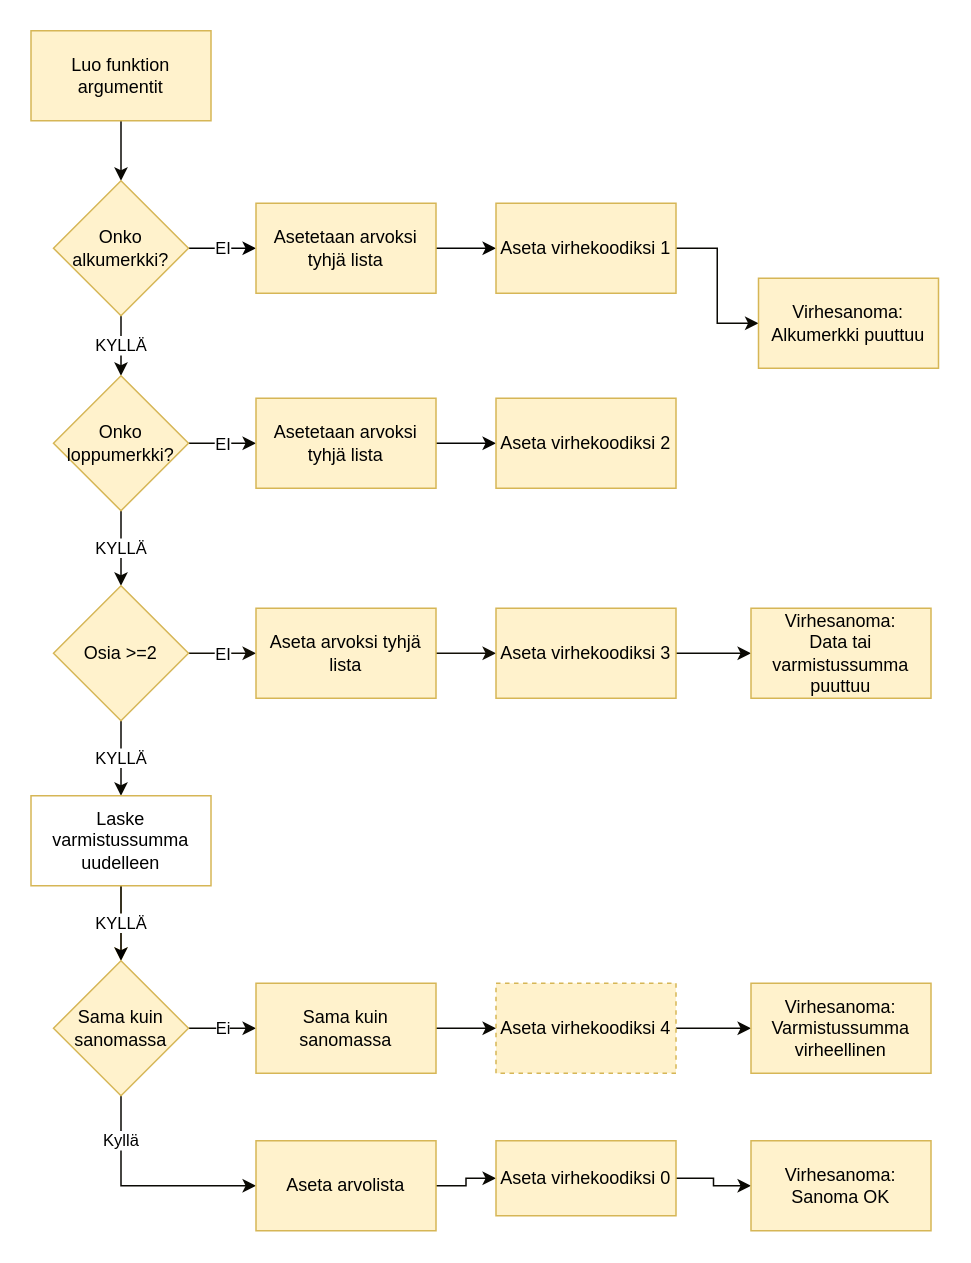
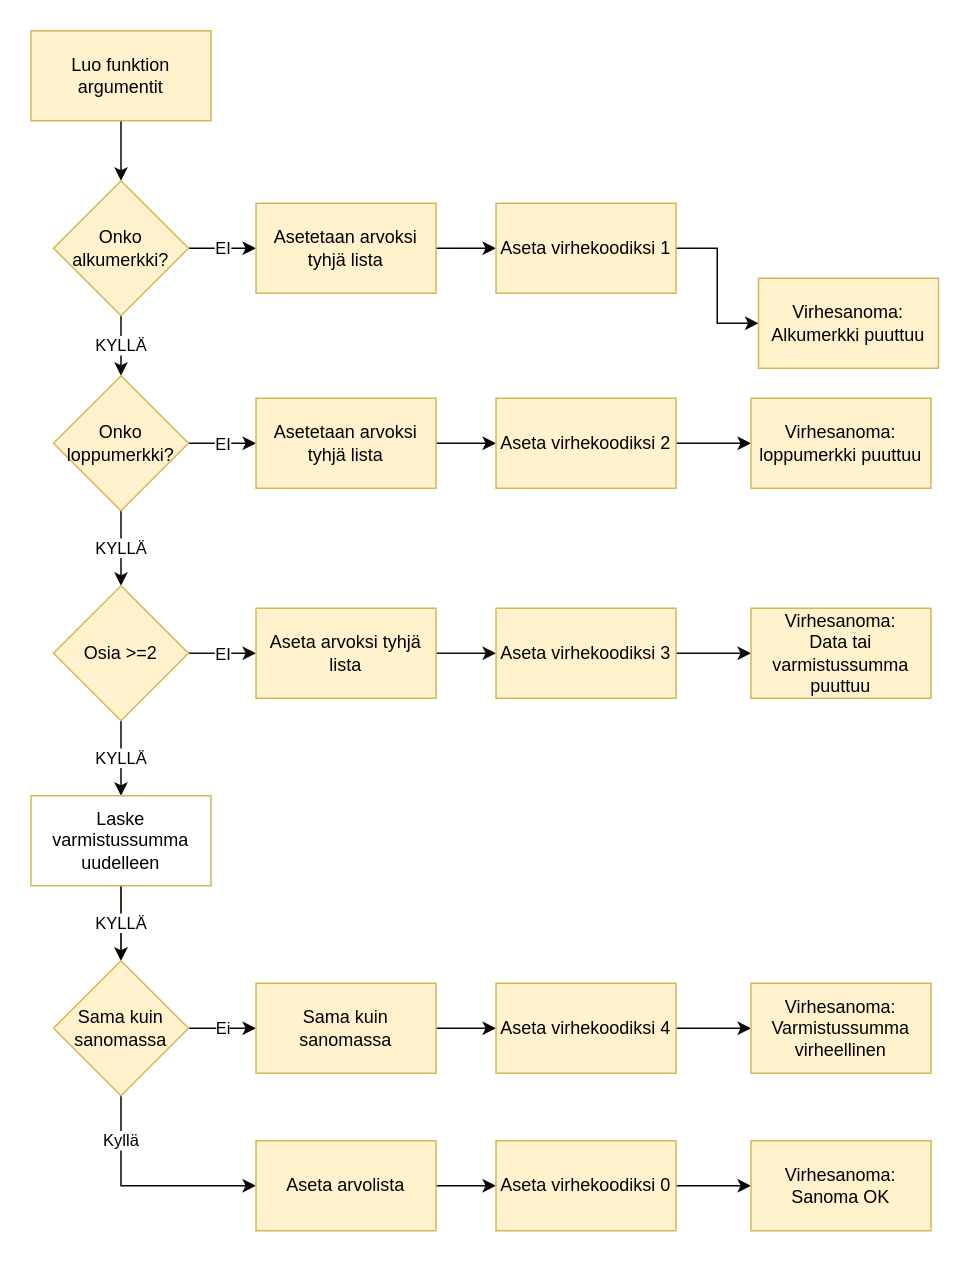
edge "Aseta virhekoodiksi 2" -> "Virhesanoma: loppumerkki puuttuu": added
node "Virhesanoma: loppumerkki puuttuu": added
node "Aseta virhekoodiksi 4": style dashed -> solid
node "Aseta virhekoodiksi 0": size 180x75 -> 180x90
